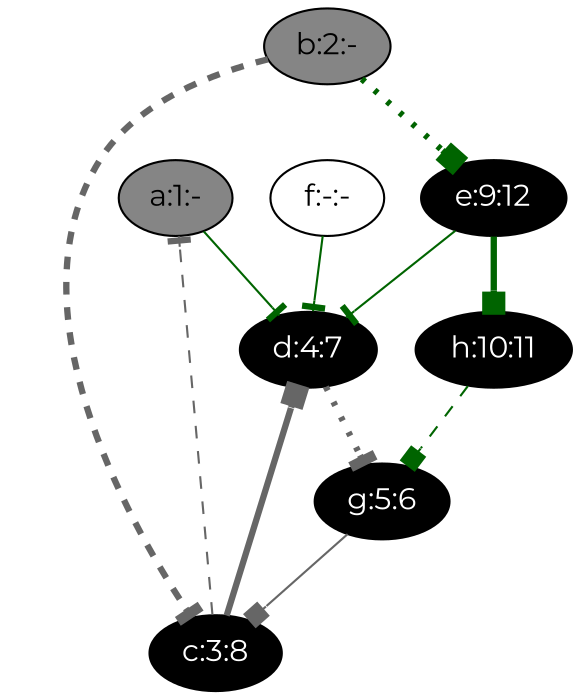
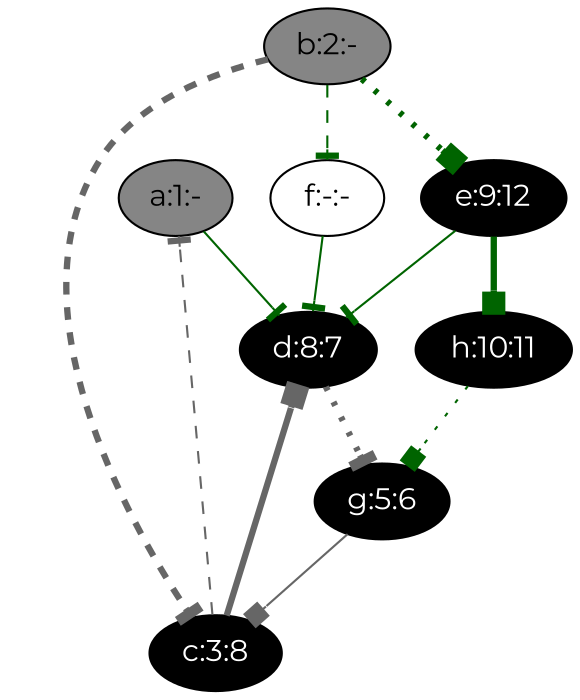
edge "b:2:-" -> "f:-:-": added
node "d:4:7": label "d:4:7" -> "d:8:7"
edge "h:10:11" -> "g:5:6": style dashed -> dotted
